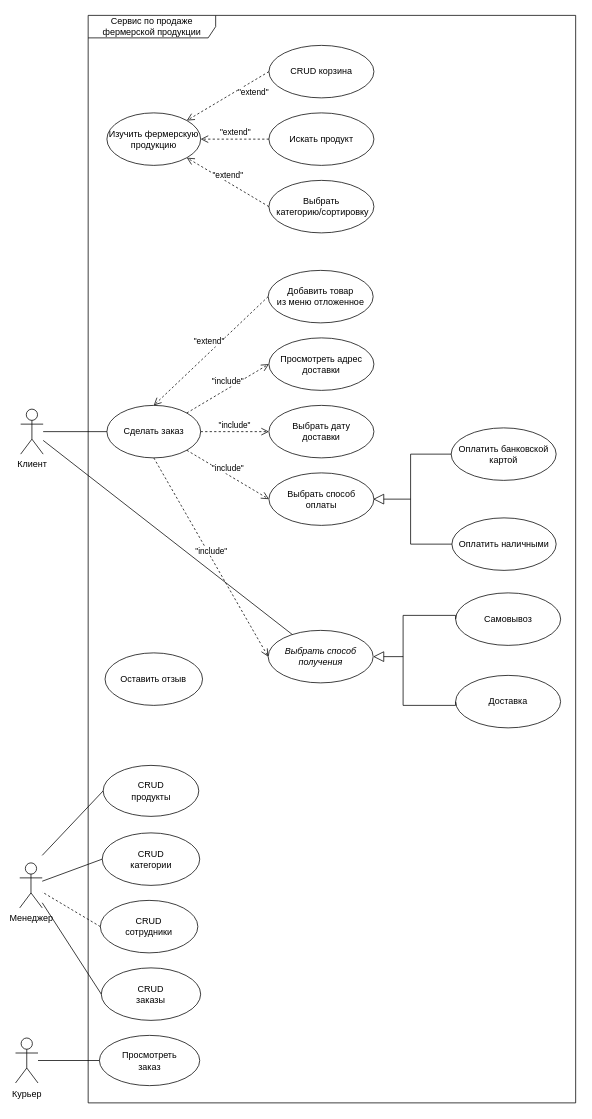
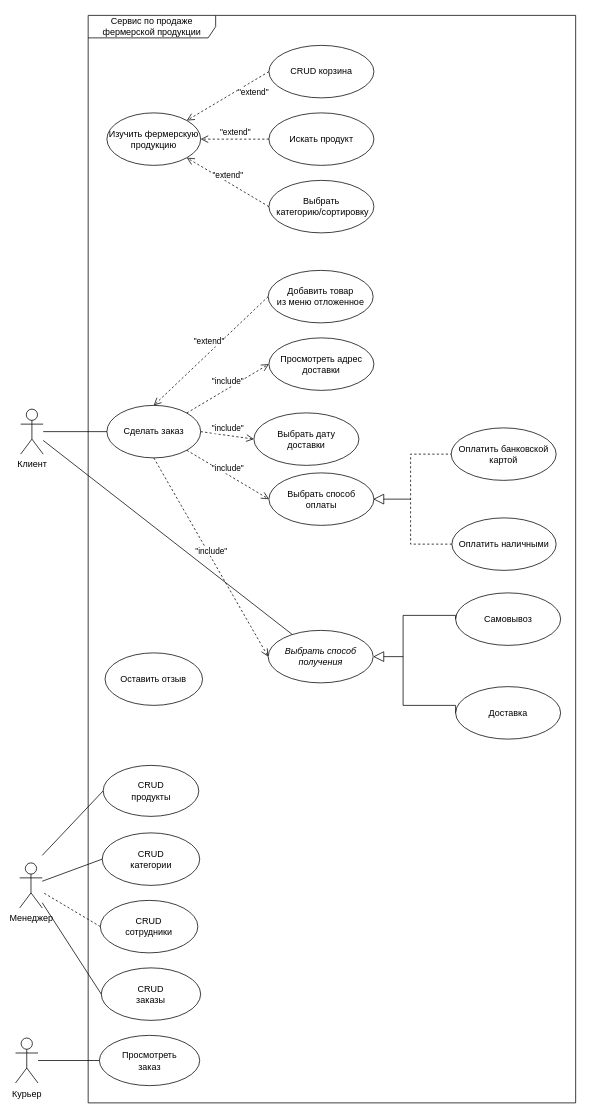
node "Выбрать дату доставки": moved (321, 432) -> (306, 439)
edge "Оплатить банковской картой" -- "Оплатить наличными": style solid -> dashed
node "Доставка": moved (508, 702) -> (508, 713)
